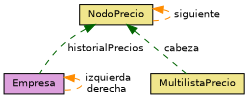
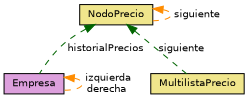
edge "MultilistaPrecio" -> "NodoPrecio": label " cabeza" -> " siguiente"
